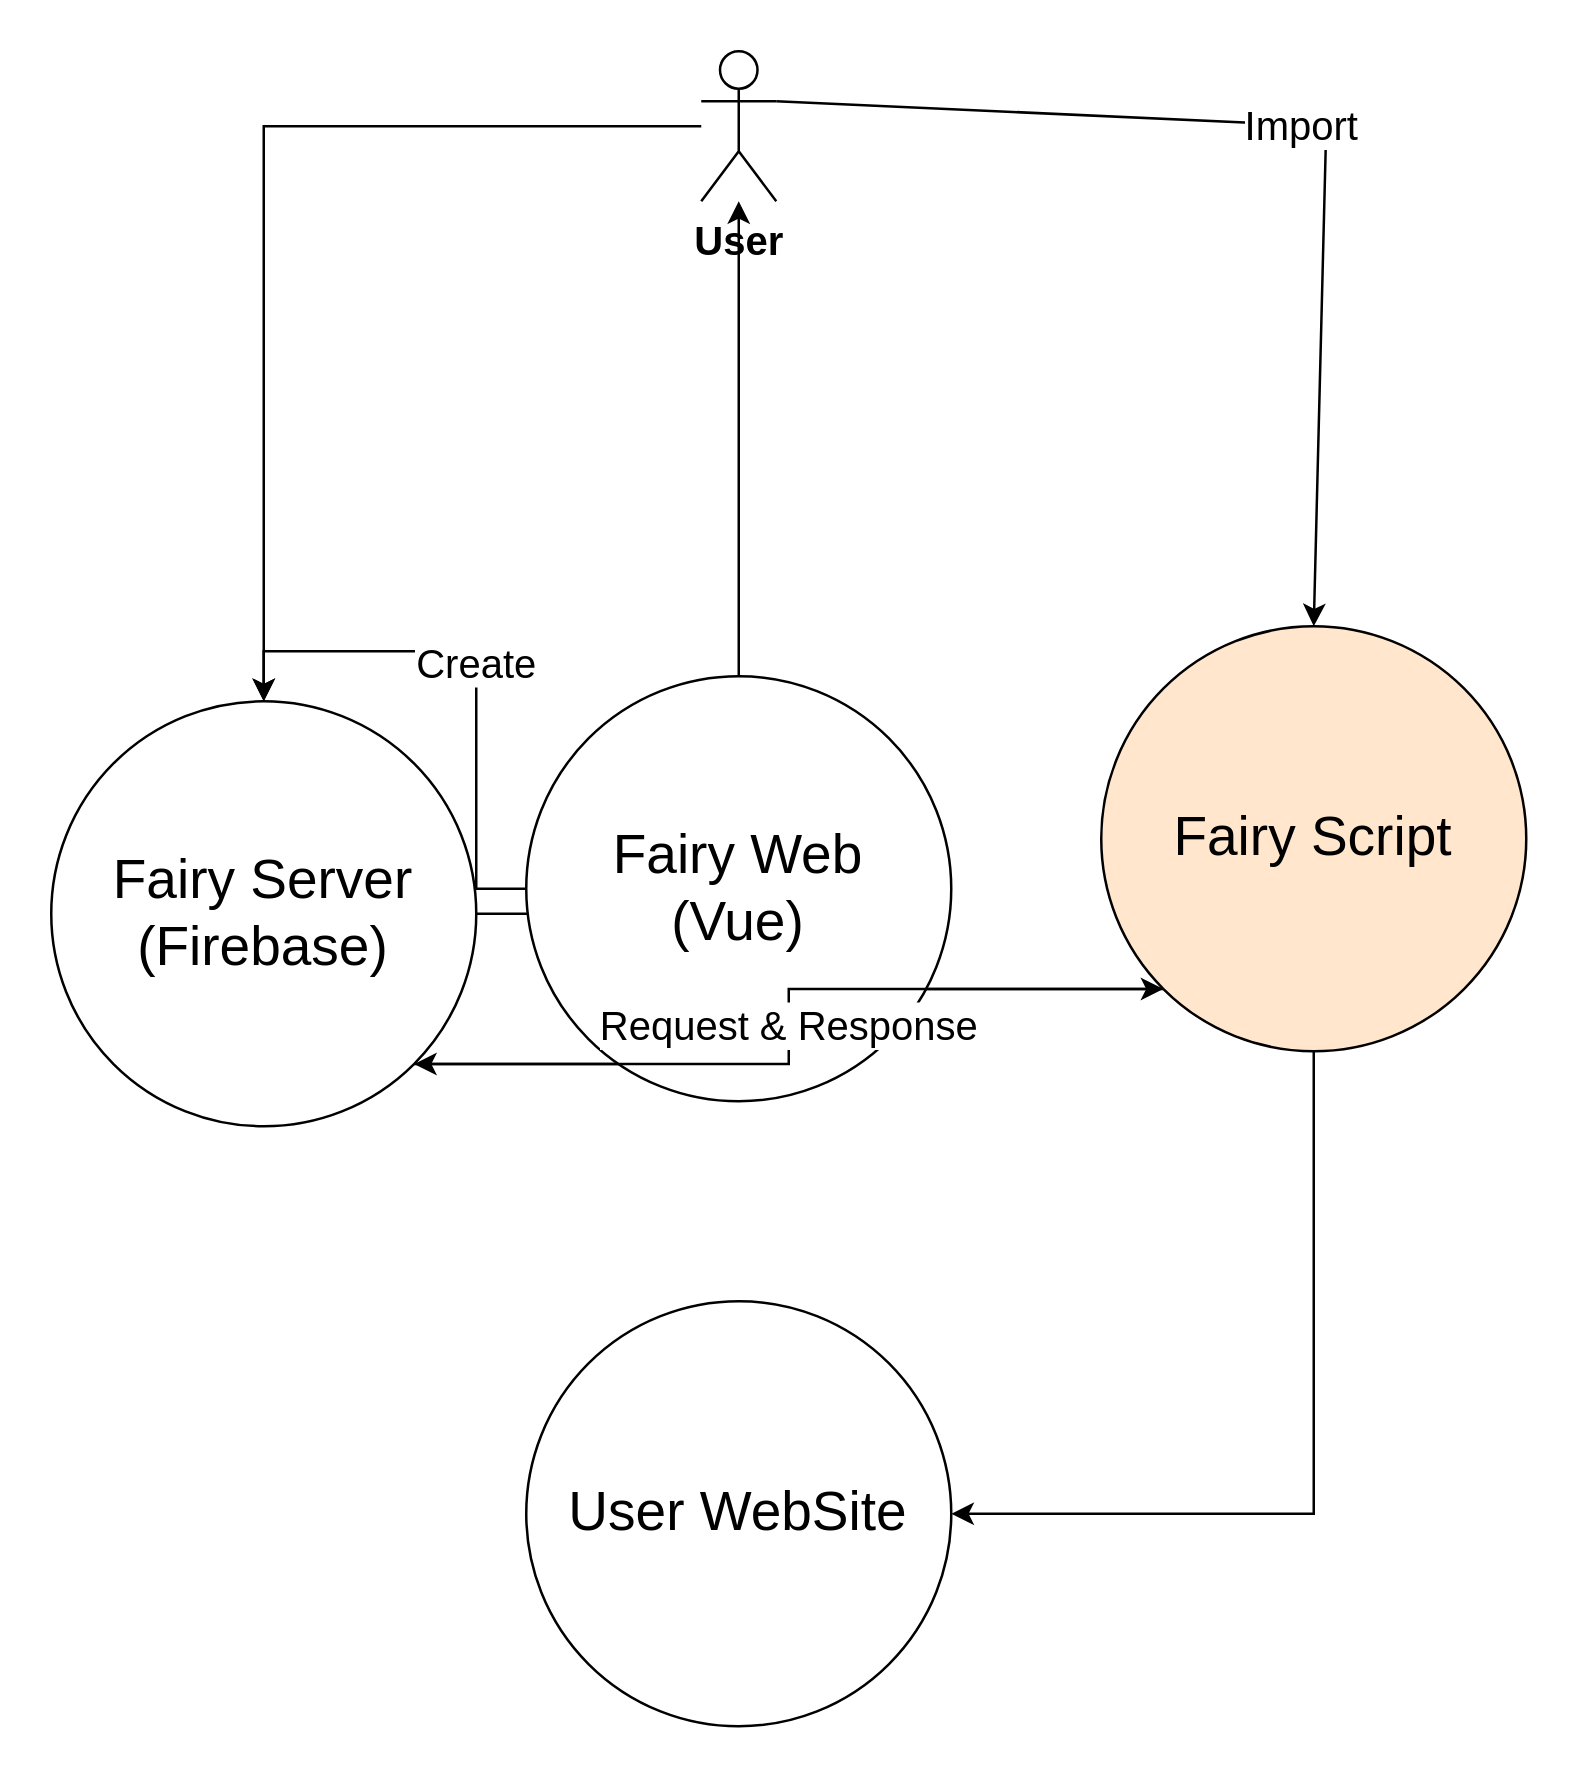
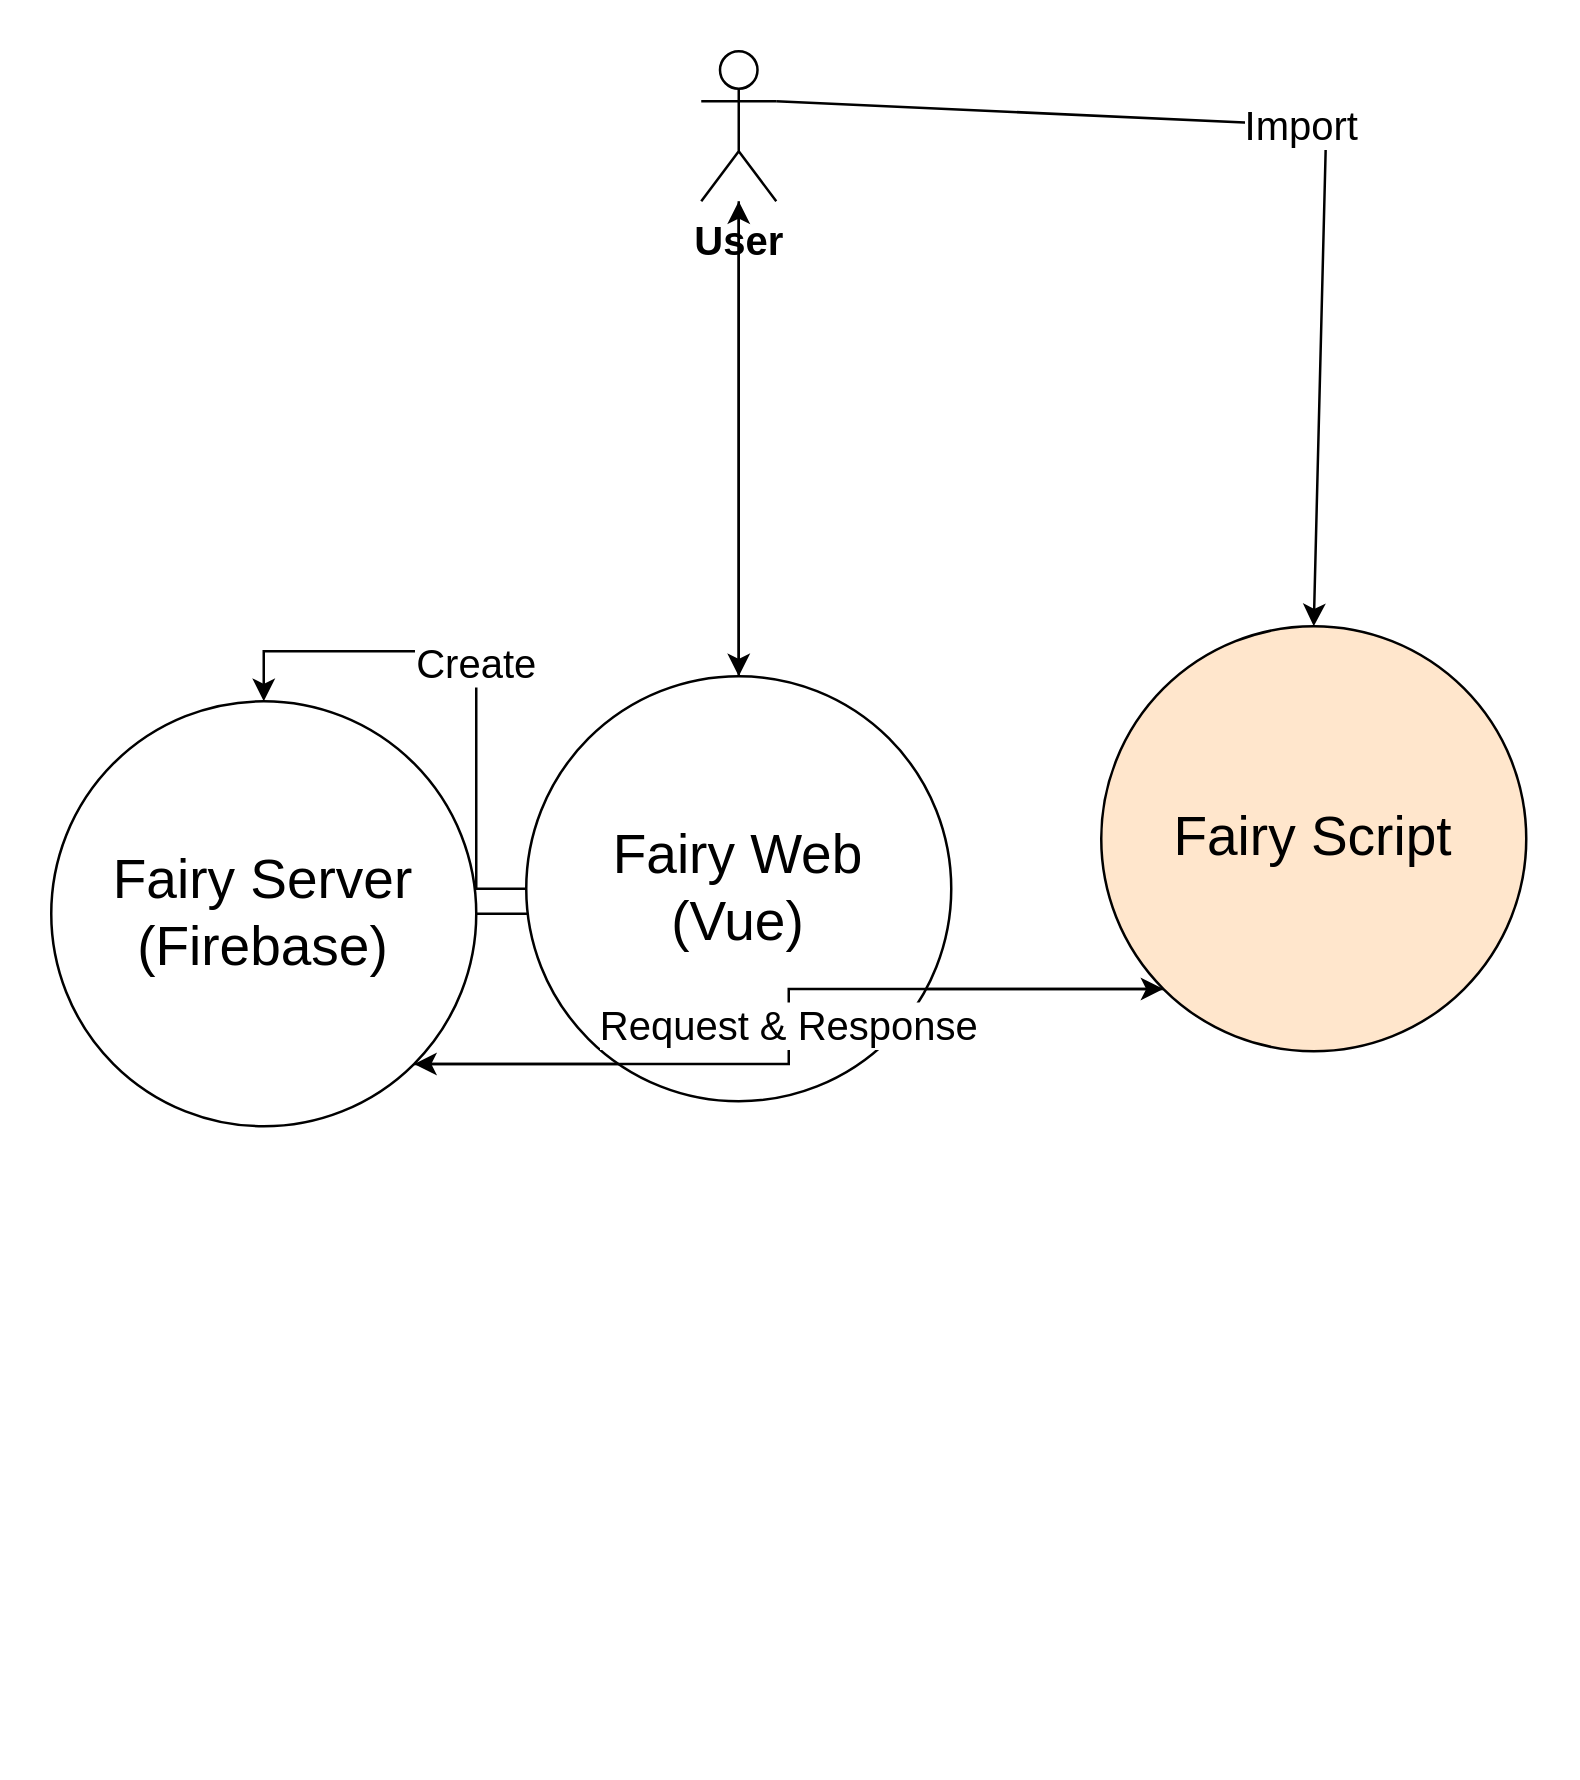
edge "User" -> "Fairy Server (Firebase)": now "User" -> "Fairy Web (Vue)"
edge "Fairy Script" -> "User WebSite": removed
node "User WebSite": removed
